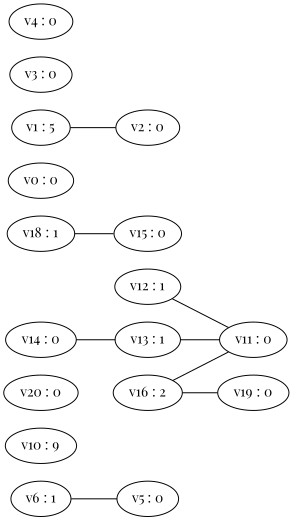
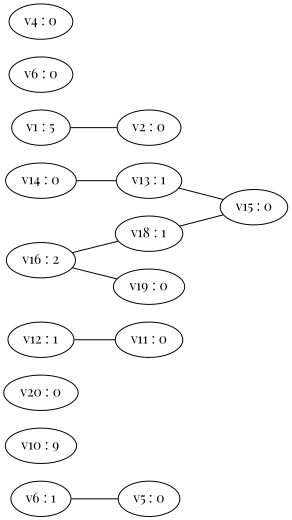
node "v3 : 0": label "v3 : 0" -> "v6 : 0"
node "v0 : 0": removed
edge "v13 : 1" -- "v11 : 0": now "v13 : 1" -- "v15 : 0"
edge "v11 : 0" -- "v16 : 2": now "v18 : 1" -- "v16 : 2"
